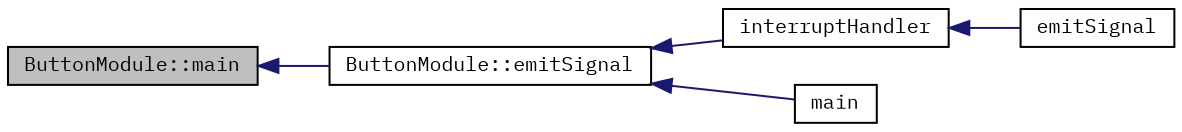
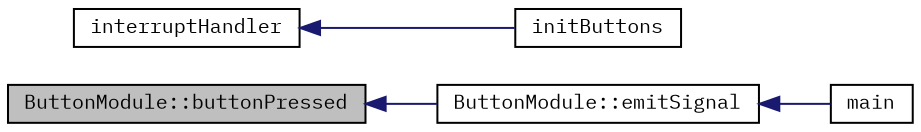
node "emitSignal": label "emitSignal" -> "initButtons"
edge "interruptHandler" -> "ButtonModule::emitSignal": removed
node "ButtonModule::main": label "ButtonModule::main" -> "ButtonModule::buttonPressed"
